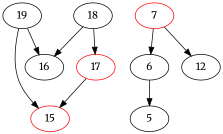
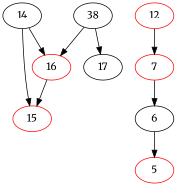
node "19": label "19" -> "14"
node "18": label "18" -> "38"
edge "7" -> "12": reversed
node "16": color black -> red
node "17": color red -> black
node "12": color black -> red
edge "17" -> "15": now "16" -> "15"
node "5": color black -> red
